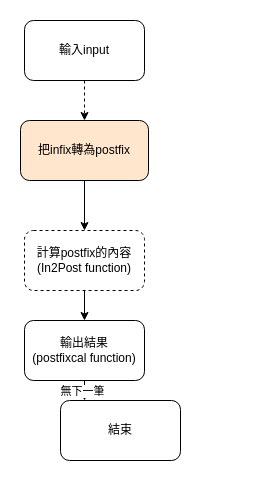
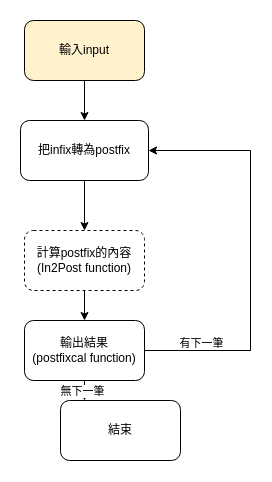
node "輸入input": fillcolor #ffffff -> #fff2cc
edge "輸入input" -> "把infix轉為postfix": style dashed -> solid
node "把infix轉為postfix": fillcolor #ffe6cc -> #ffffff
edge "輸出結果 (postfixcal function)" -> "把infix轉為postfix": added, label "有下一筆"
